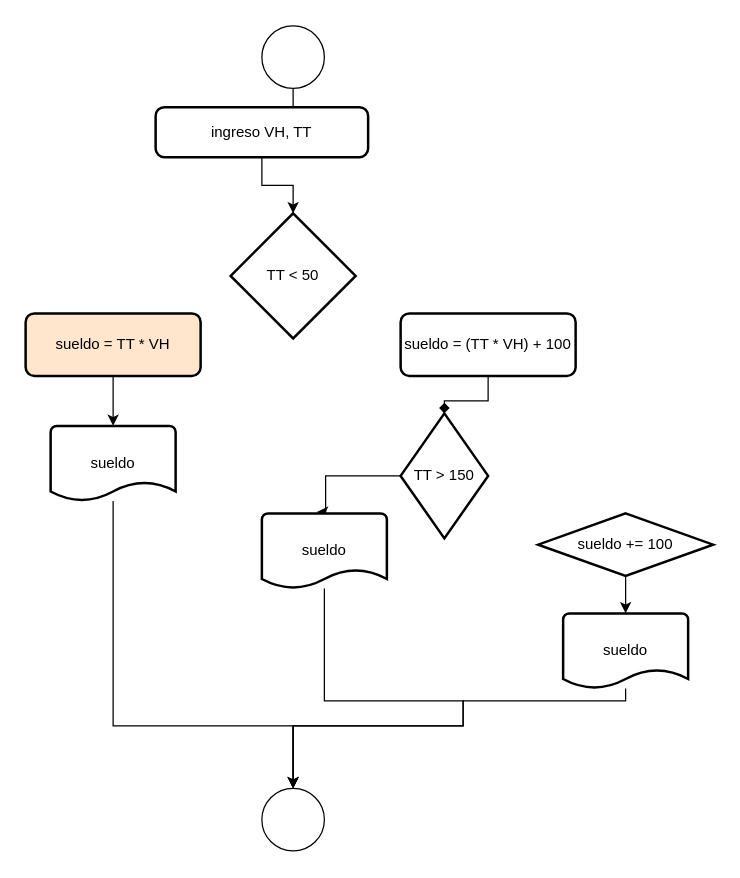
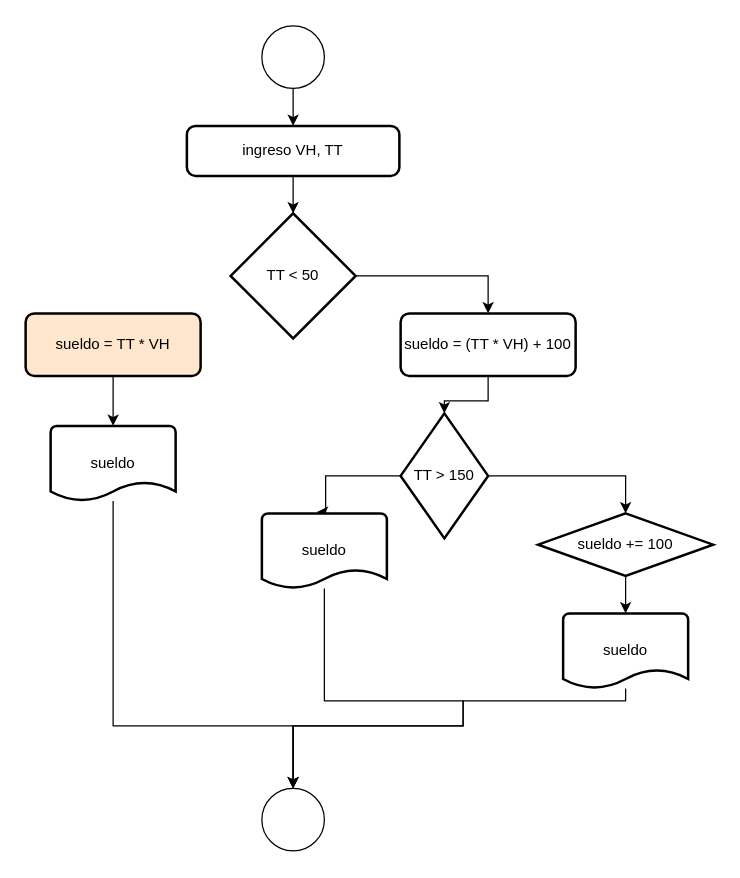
node "ingreso VH, TT": moved (262, 132) -> (293, 151)
edge "TT < 50" -> "sueldo = (TT * VH) + 100": added
edge "sueldo = (TT * VH) + 100" -> "TT > 150": arrowhead diamond -> classic
edge "TT > 150" -> "sueldo += 100": added
